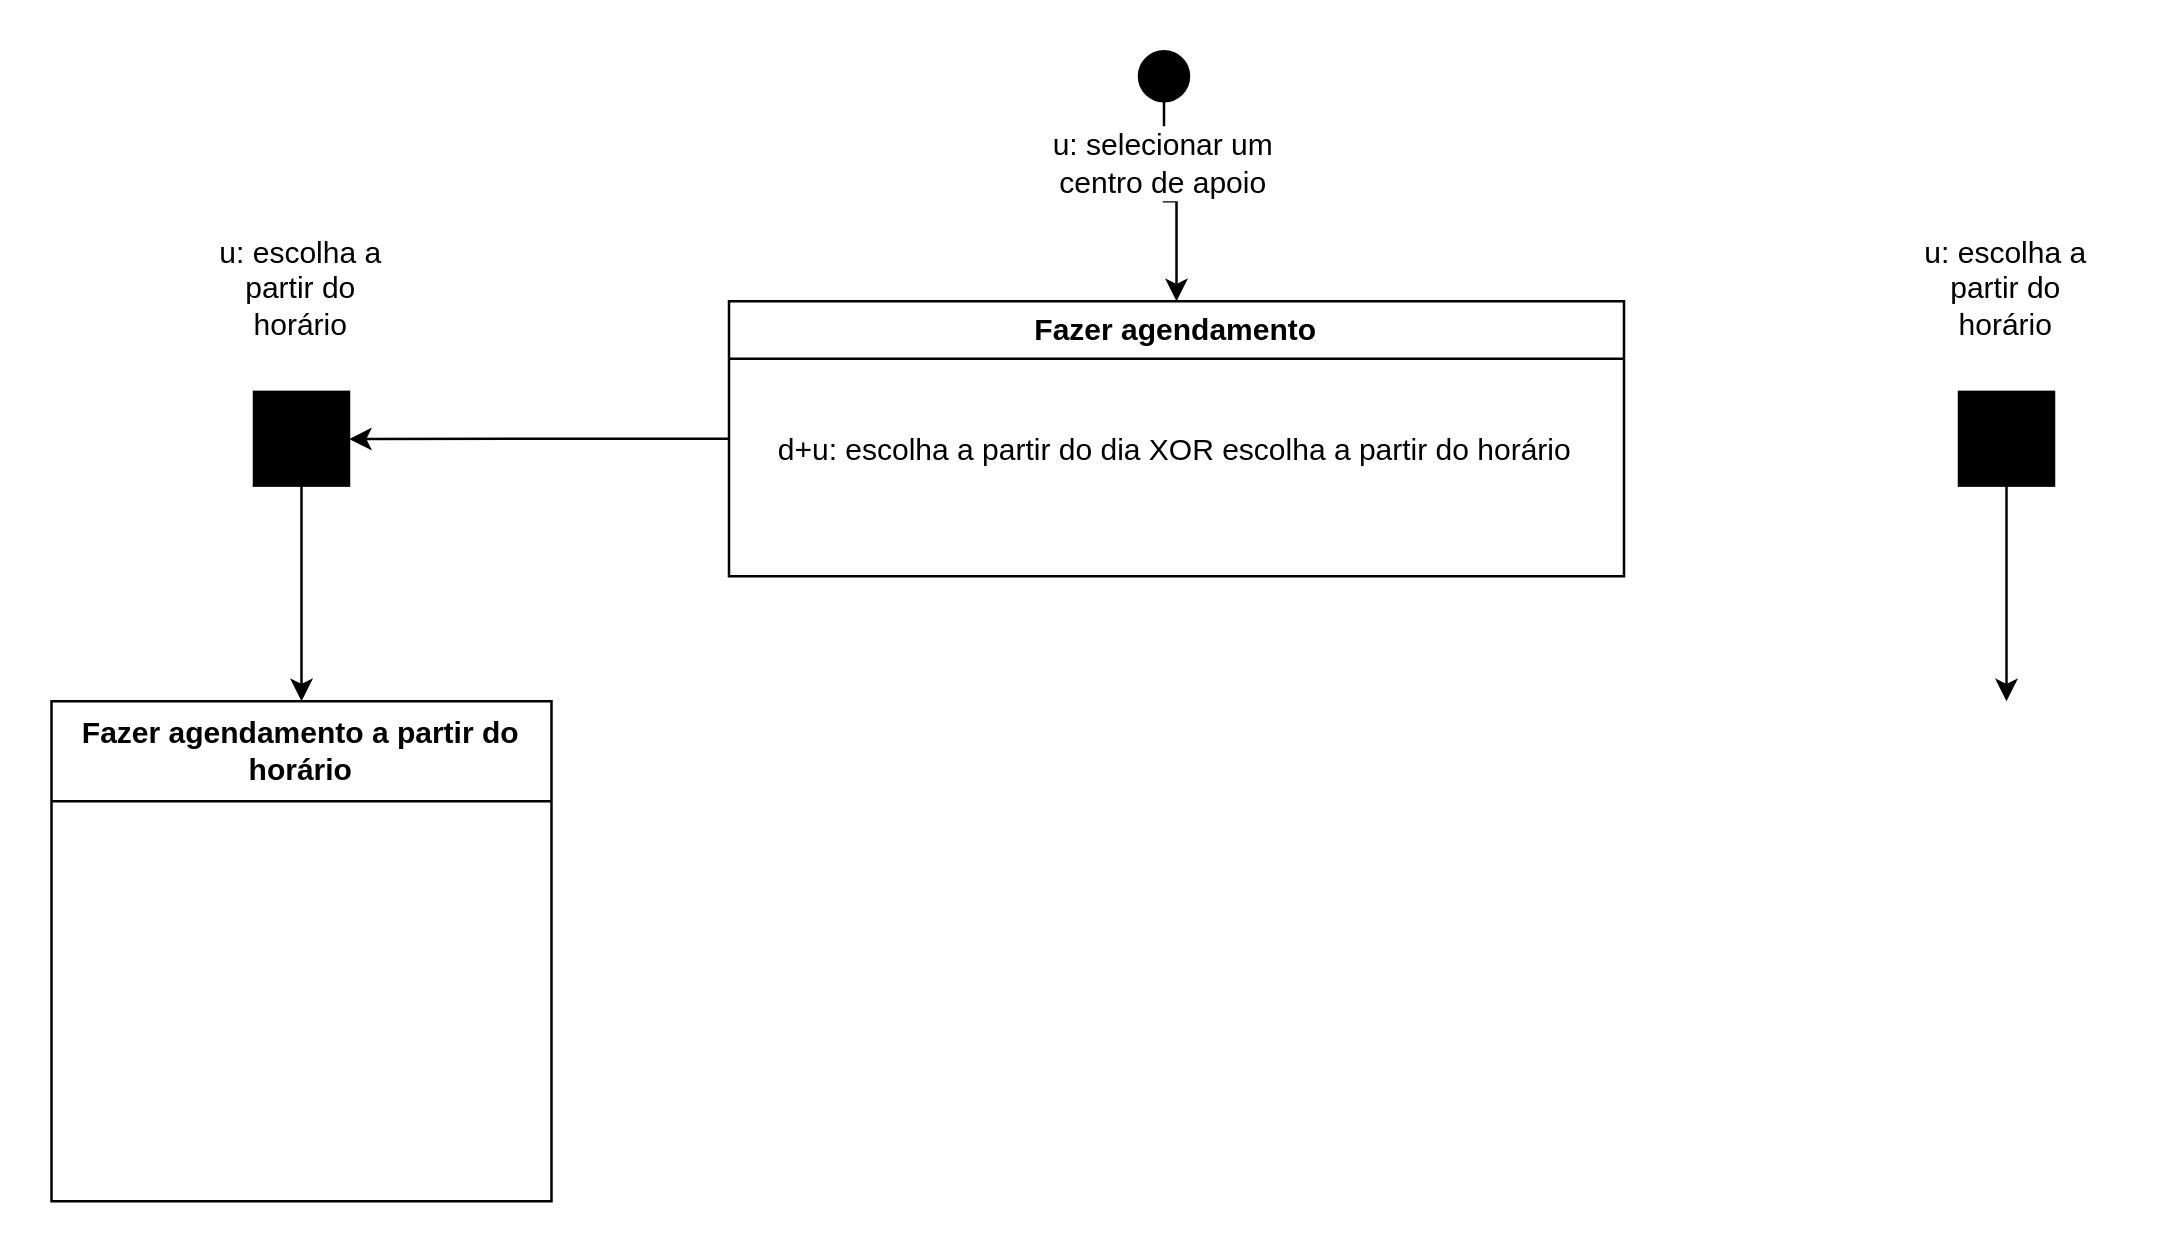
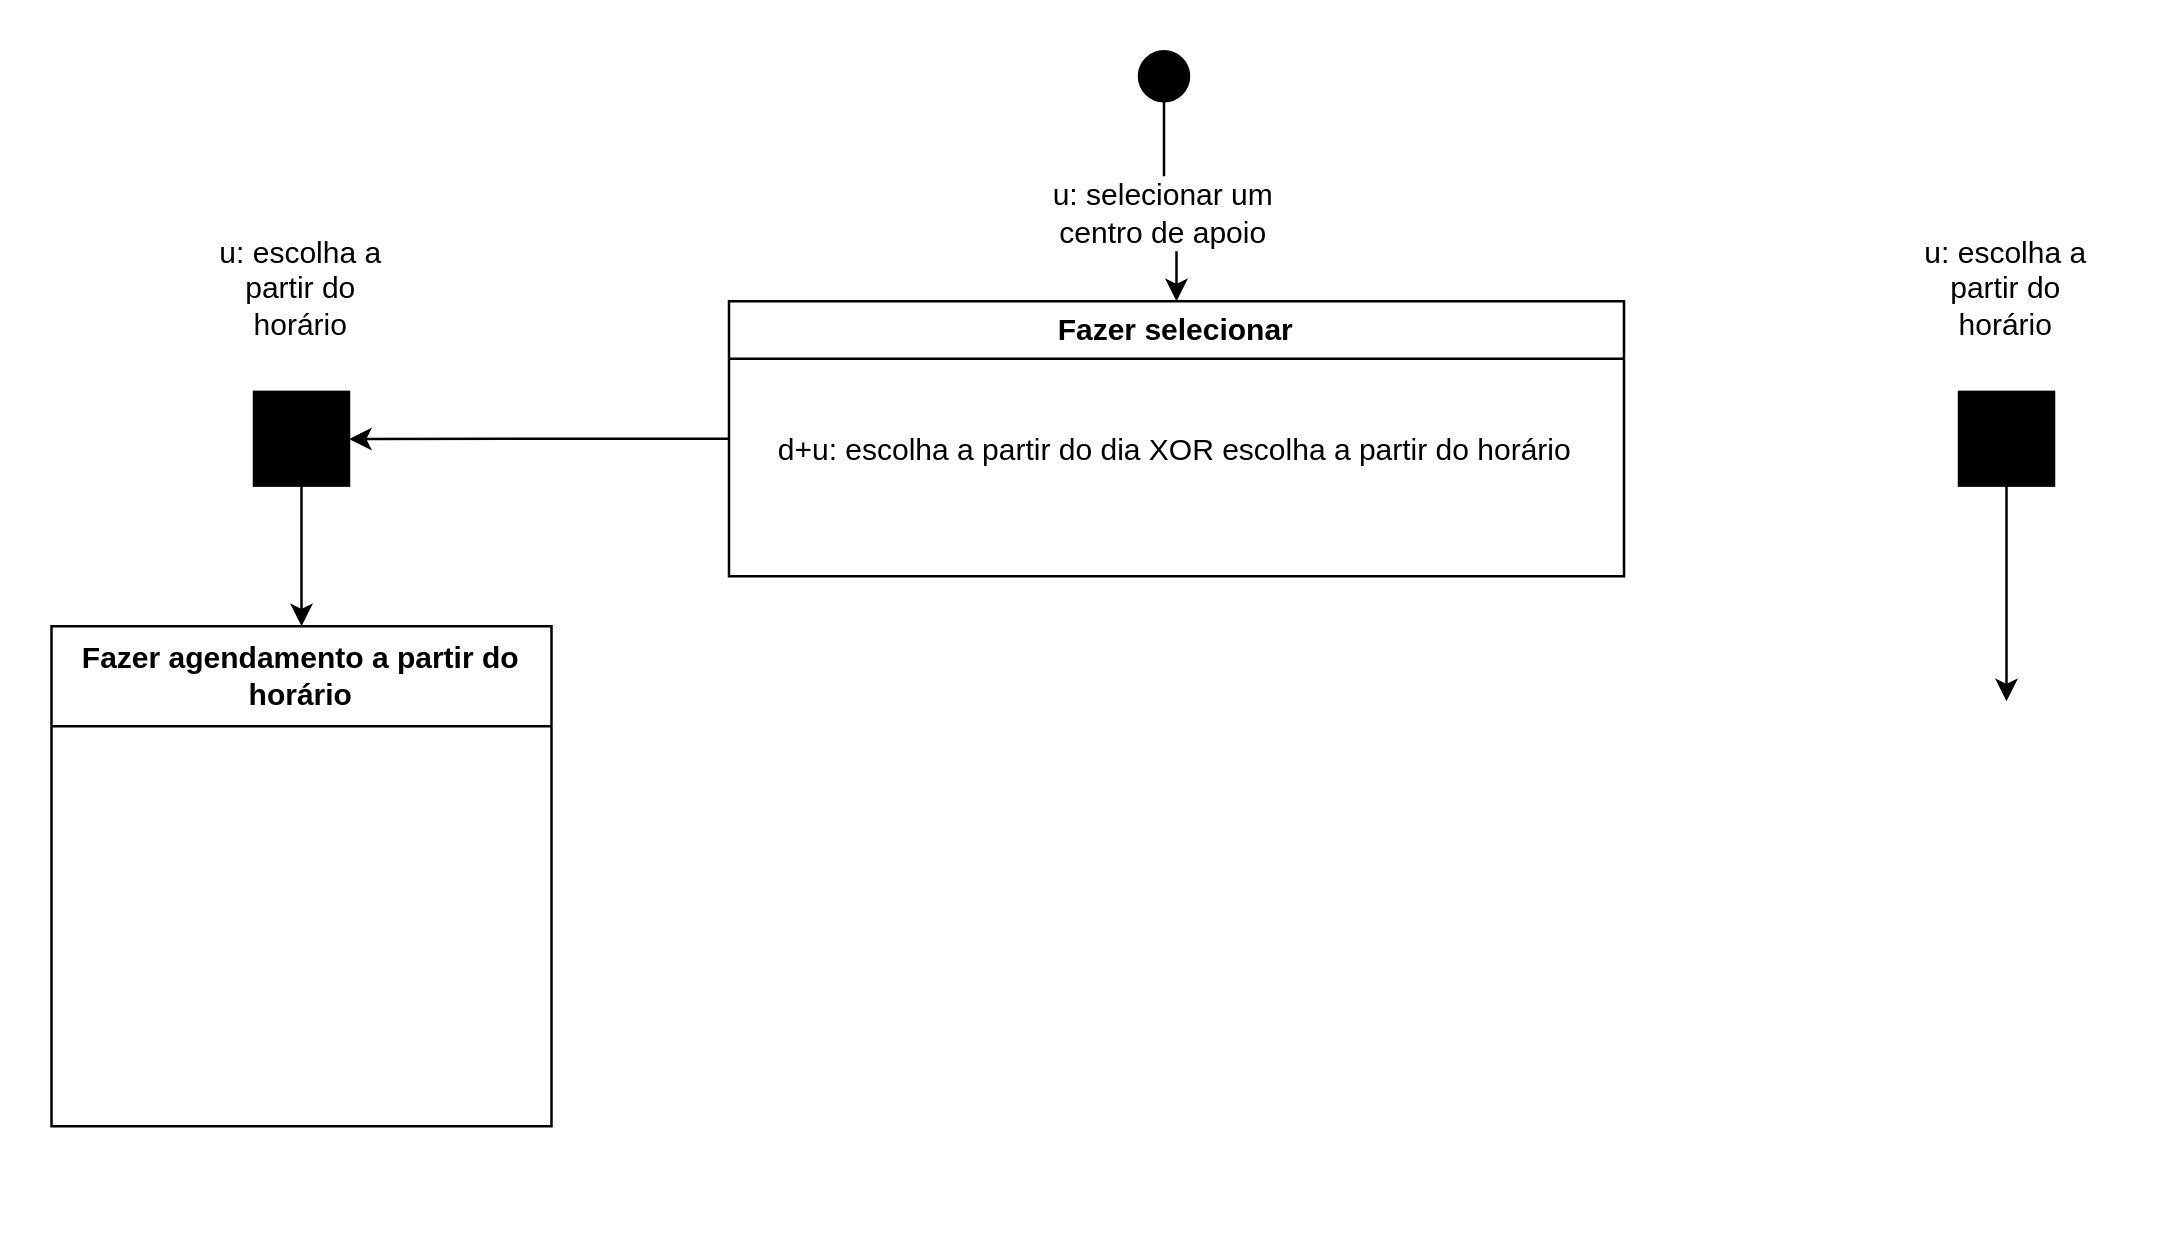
node "u: selecionar um centro de apoio": moved (1164, 164) -> (1164, 214)
node "Fazer agendamento": label "Fazer agendamento" -> "Fazer selecionar"
node "Fazer agendamento a partir do horário": moved (301, 951) -> (301, 876)
